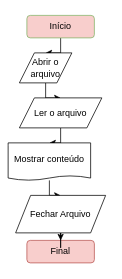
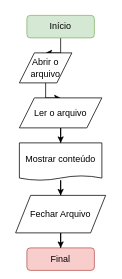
node "Início": fillcolor #f8cecc -> #d5e8d4
node "Mostrar conteúdo": moved (49, 162) -> (60, 162)
node "Final": moved (60, 252) -> (60, 259)
